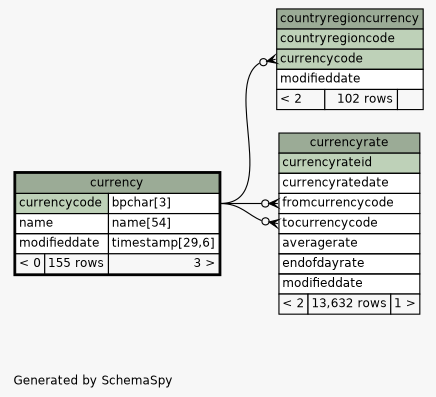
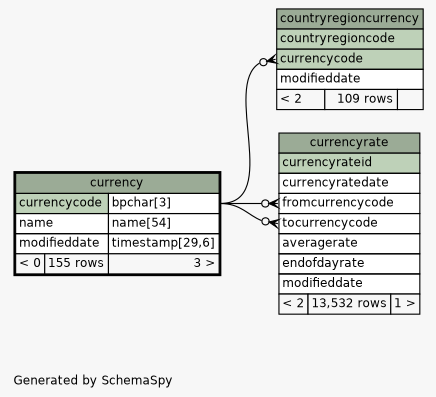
node "countryregioncurrency": text "102 rows" -> "109 rows"
node "currencyrate": text "13,632 rows" -> "13,532 rows"
